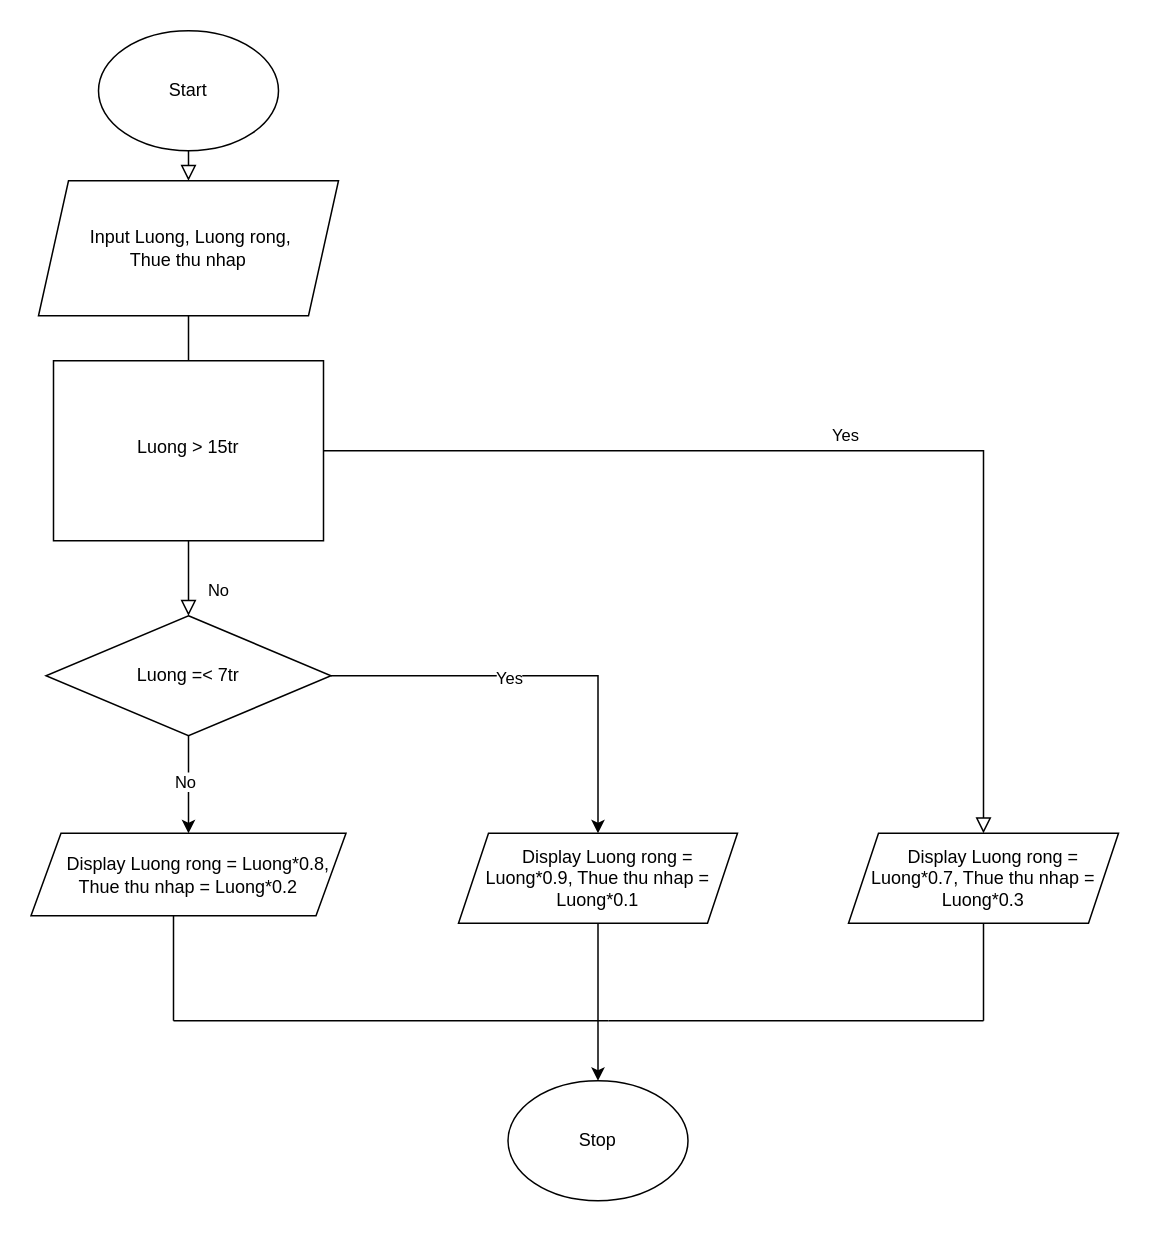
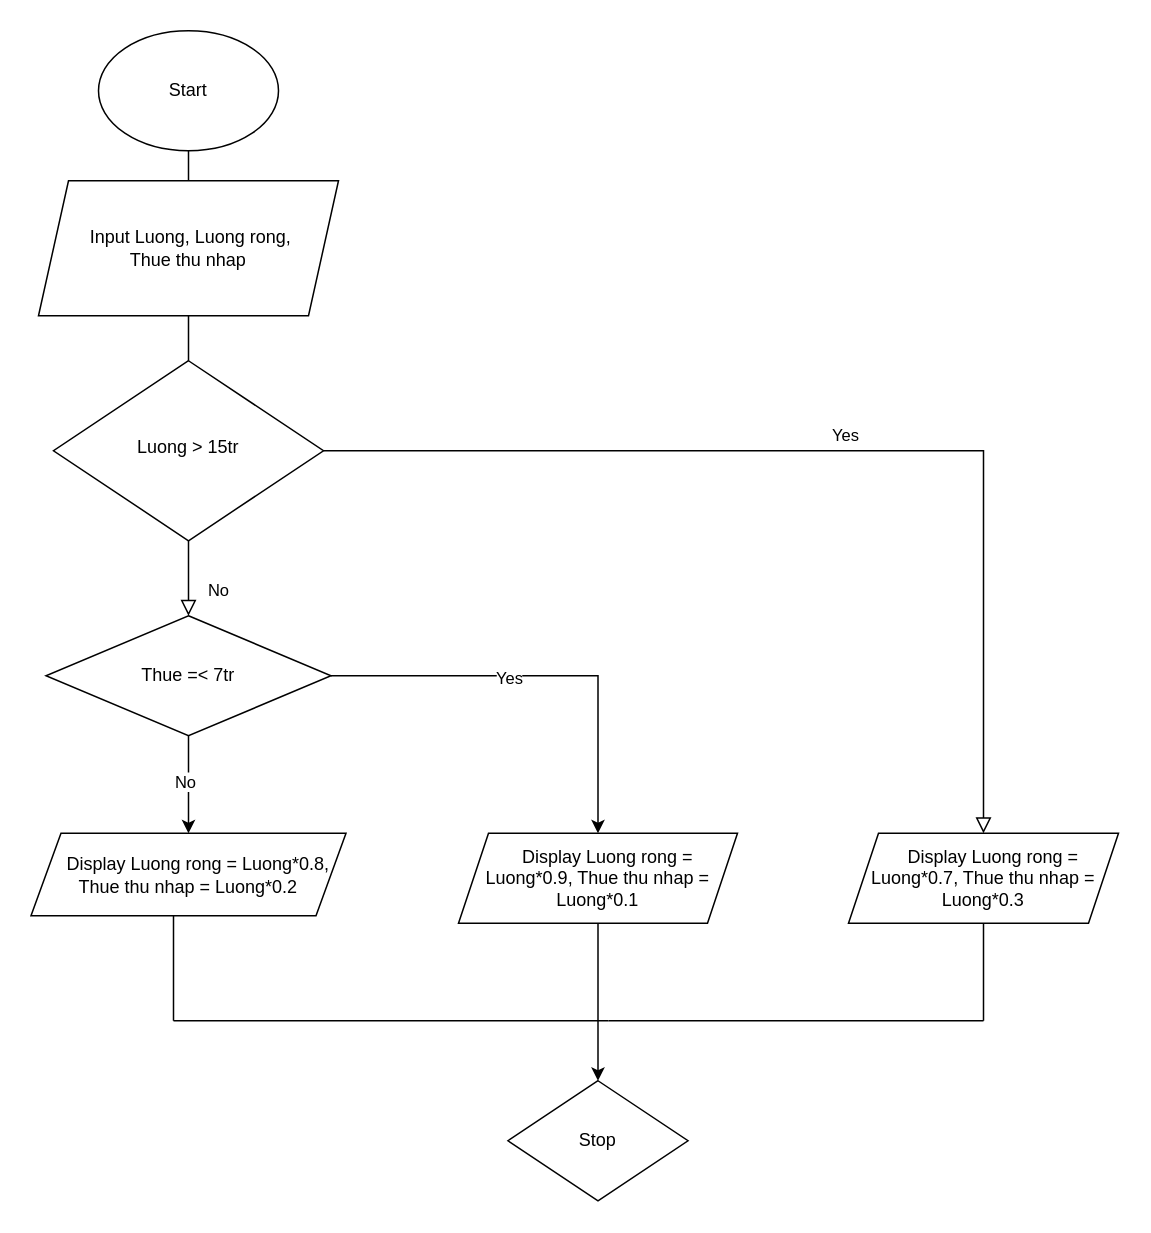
edge "Start" -> "Input Luong, Luong rong, Thue thu nhap": arrowhead block -> none
node "Luong > 15tr": shape rectangle -> diamond
node "Luong =< 7tr": label "Luong =< 7tr" -> "Thue =< 7tr"
node "Stop": shape ellipse -> diamond
